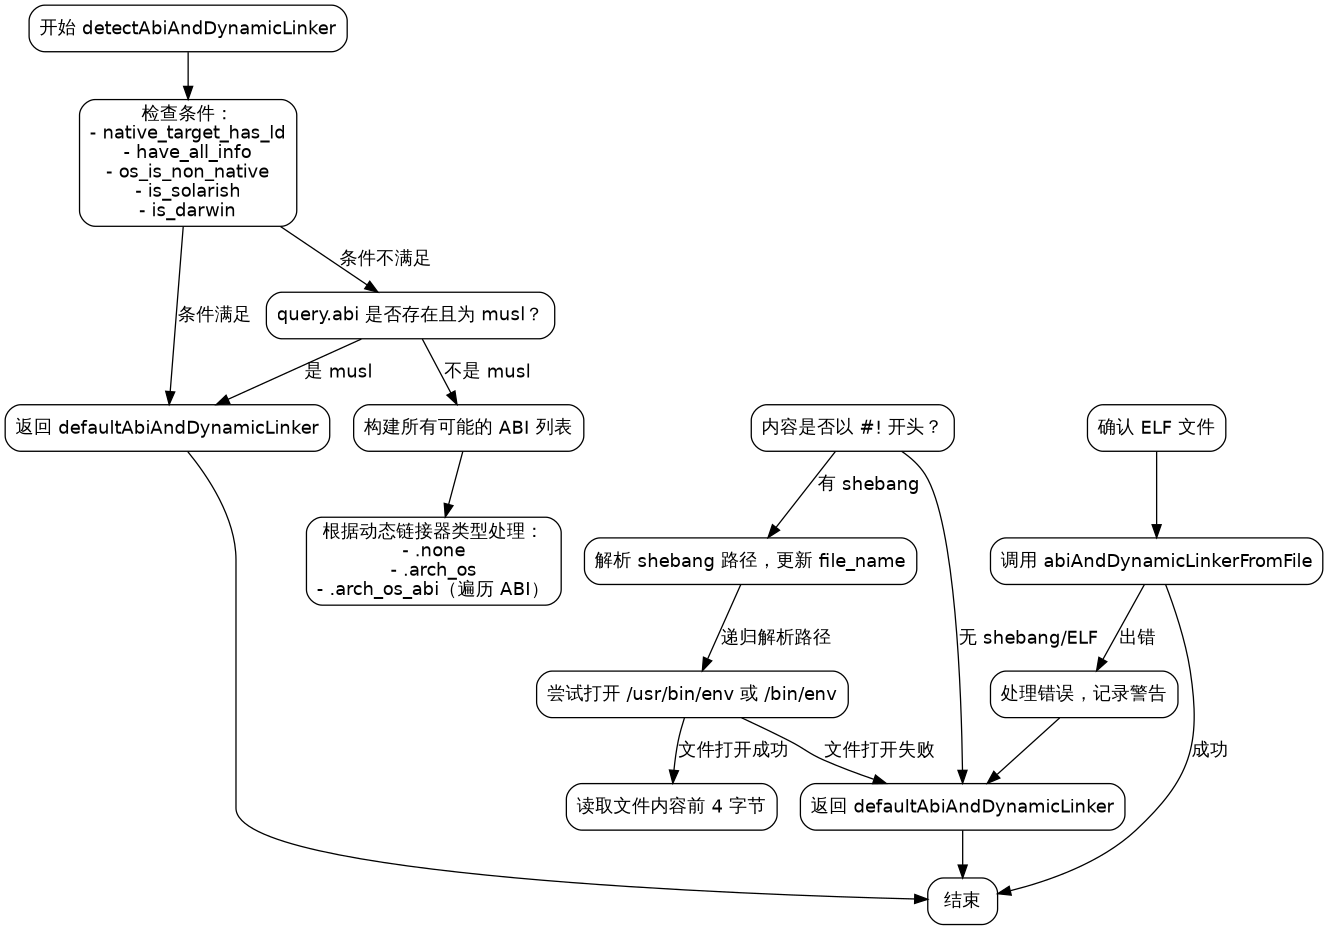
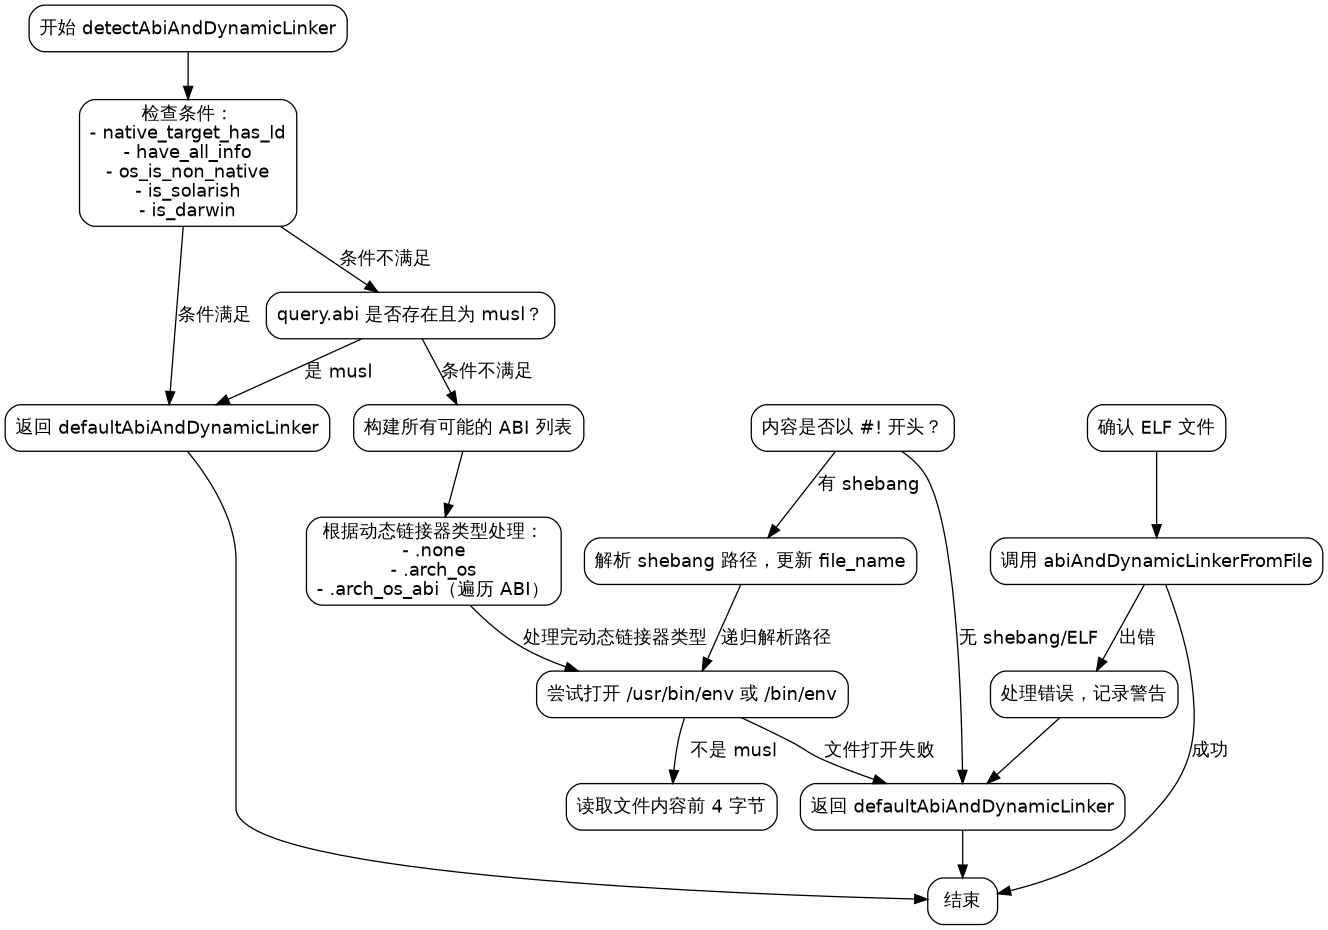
edge "query.abi 是否存在且为 musl？" -> "构建所有可能的 ABI 列表": label "不是 musl" -> "条件不满足"
edge "根据动态链接器类型处理： - .none - .arch_os - .arch_os_abi（遍历 ABI）" -> "尝试打开 /usr/bin/env 或 /bin/env": added, label "处理完动态链接器类型"
edge "尝试打开 /usr/bin/env 或 /bin/env" -> "读取文件内容前 4 字节": label "文件打开成功" -> "不是 musl"
